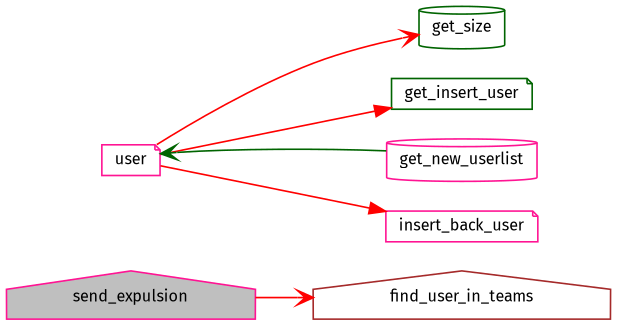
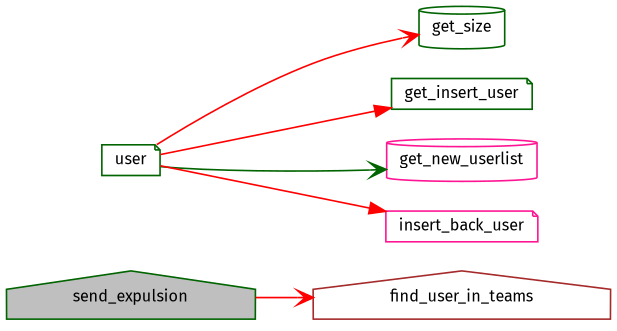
edge "get_new_userlist" -> "user": reversed
node "user": color deeppink -> darkgreen
node "send_expulsion": color deeppink -> darkgreen
